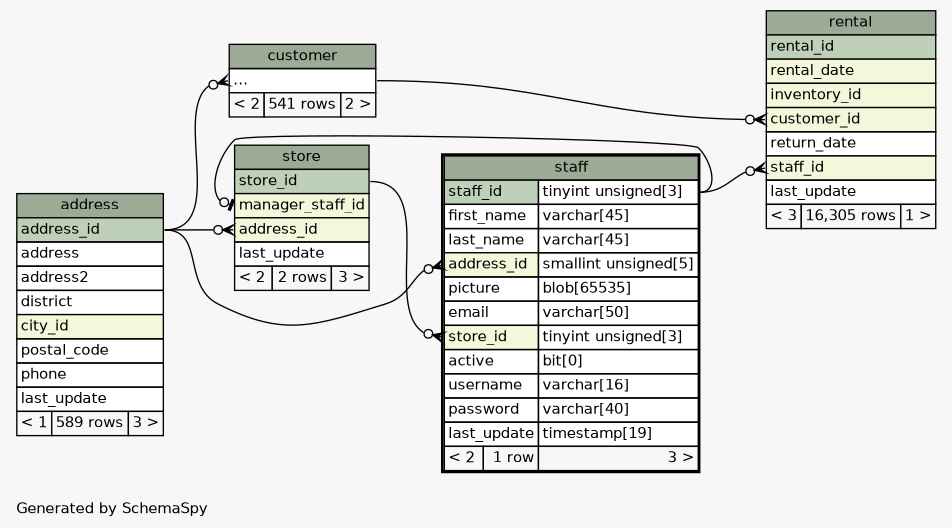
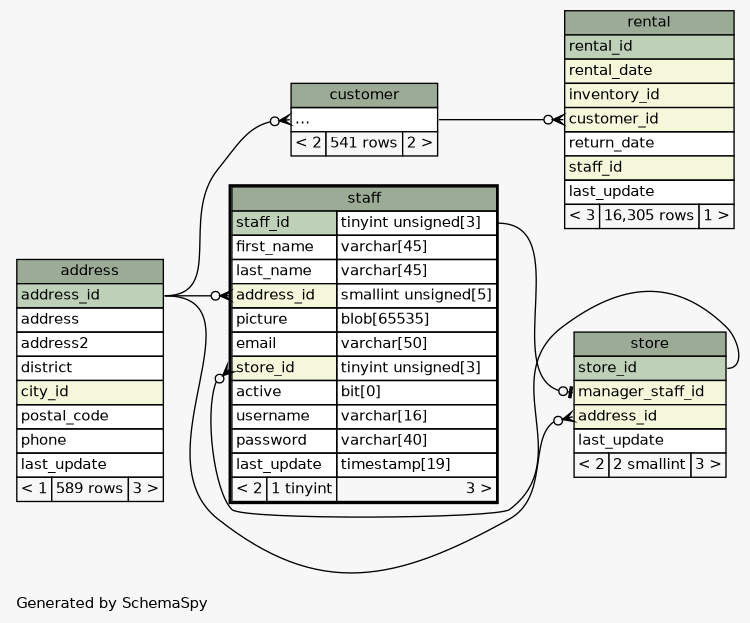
edge "staff" -> "rental": removed
node "store": text "2 rows" -> "2 smallint"
node "staff": text "1 row" -> "1 tinyint"
